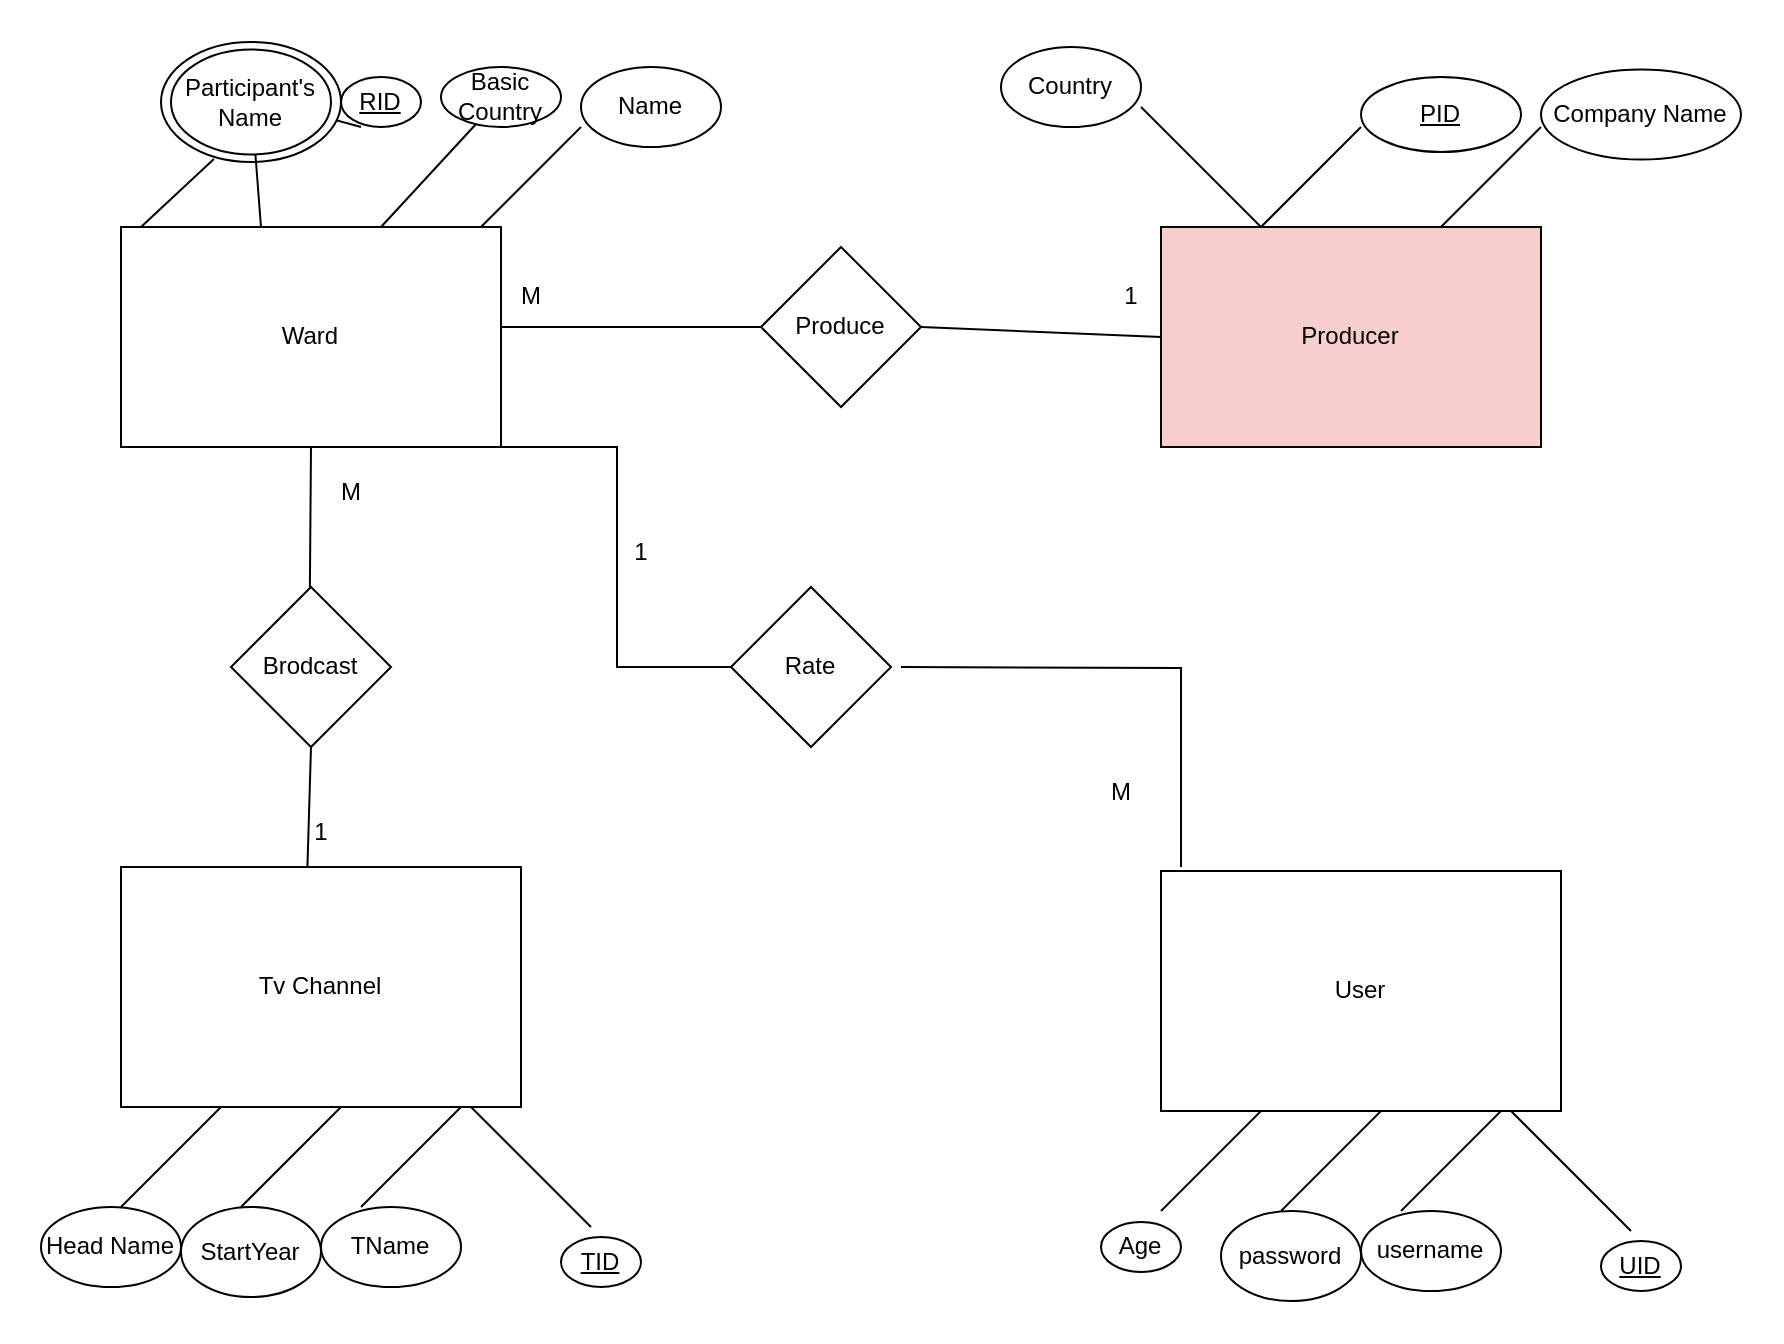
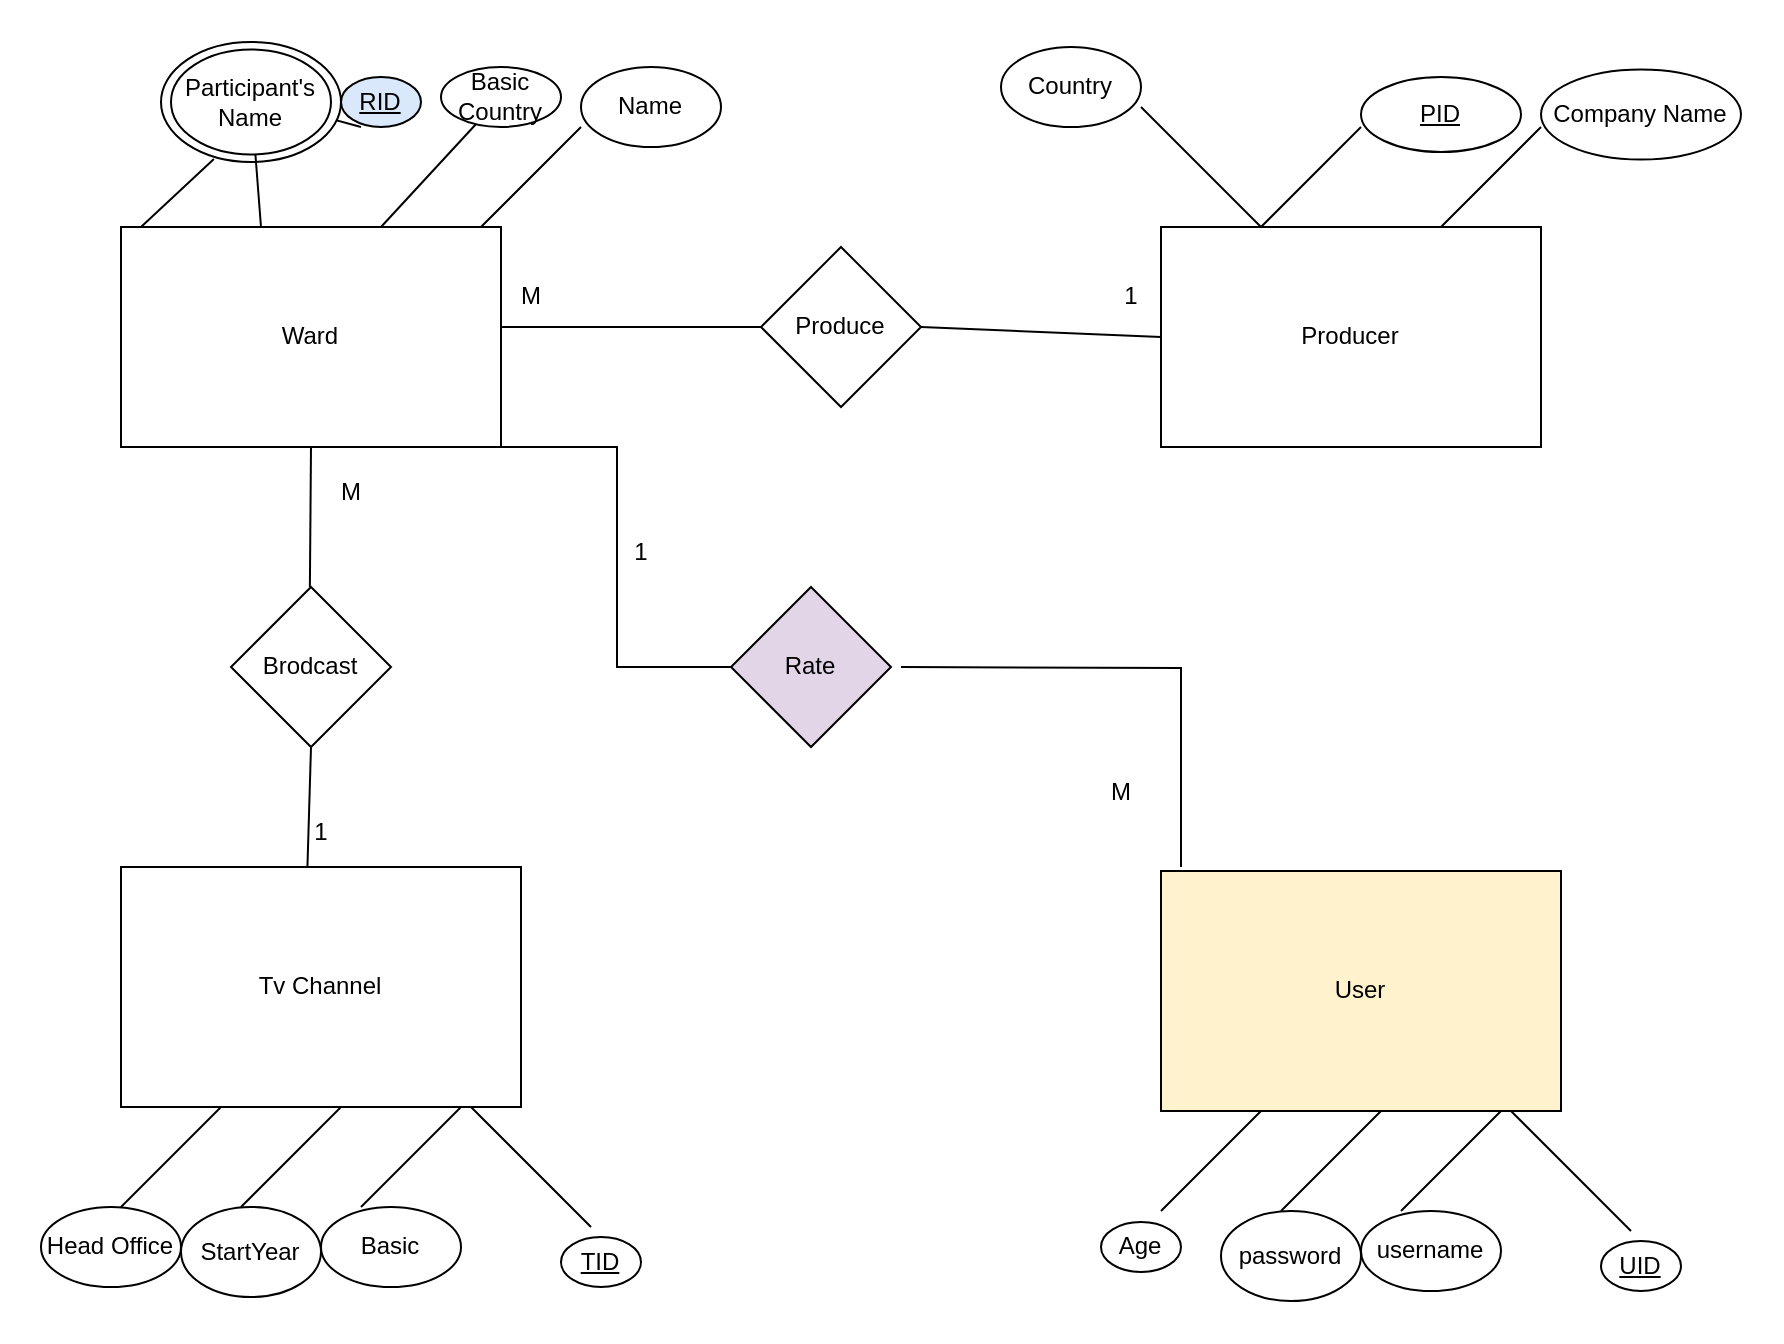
node "RID": fillcolor #ffffff -> #dae8fc
node "Producer": fillcolor #f8cecc -> #ffffff
node "Rate": fillcolor #ffffff -> #e1d5e7
node "User": fillcolor #ffffff -> #fff2cc
node "Head Name": label "Head Name" -> "Head Office"
node "TName": label "TName" -> "Basic"
